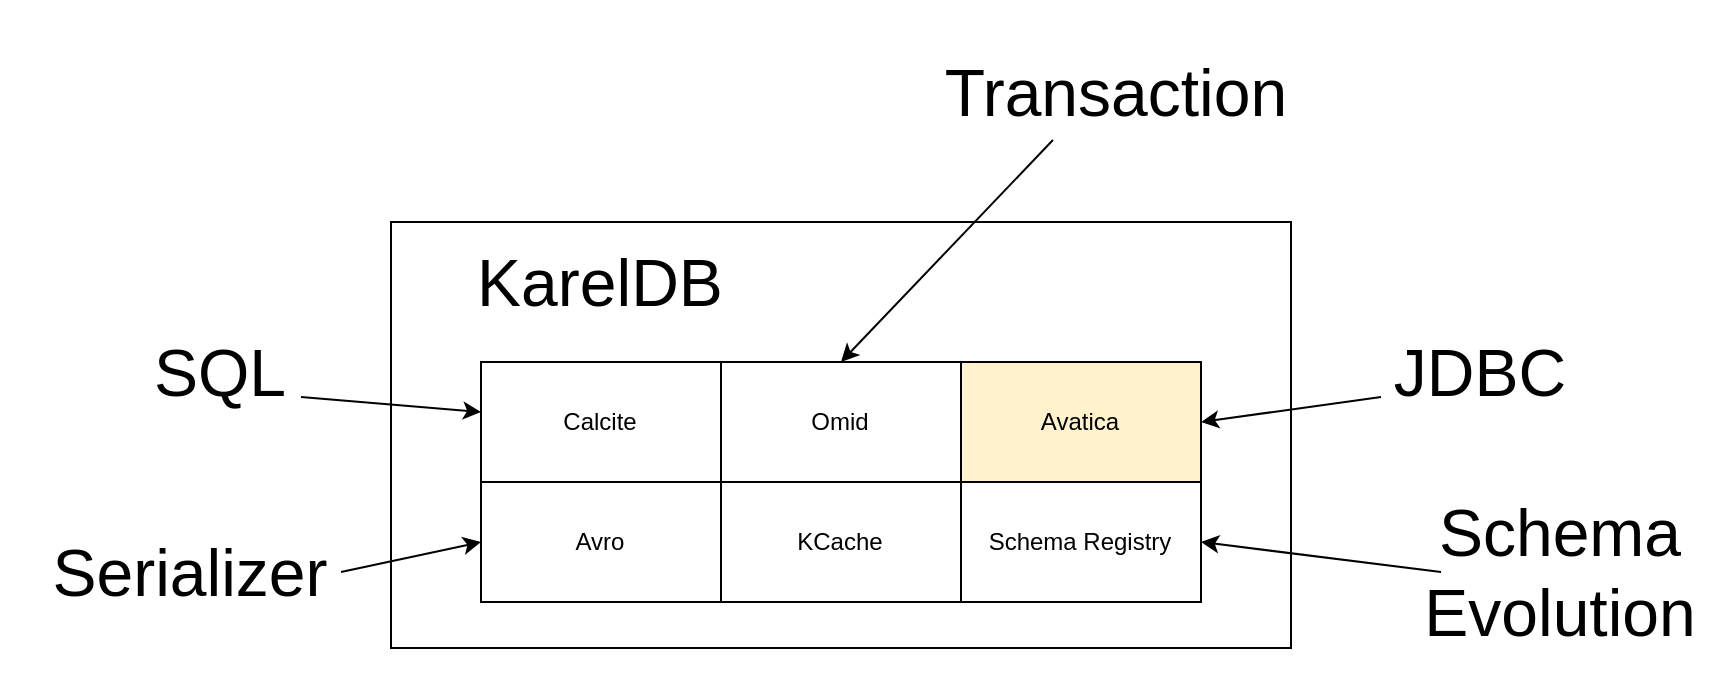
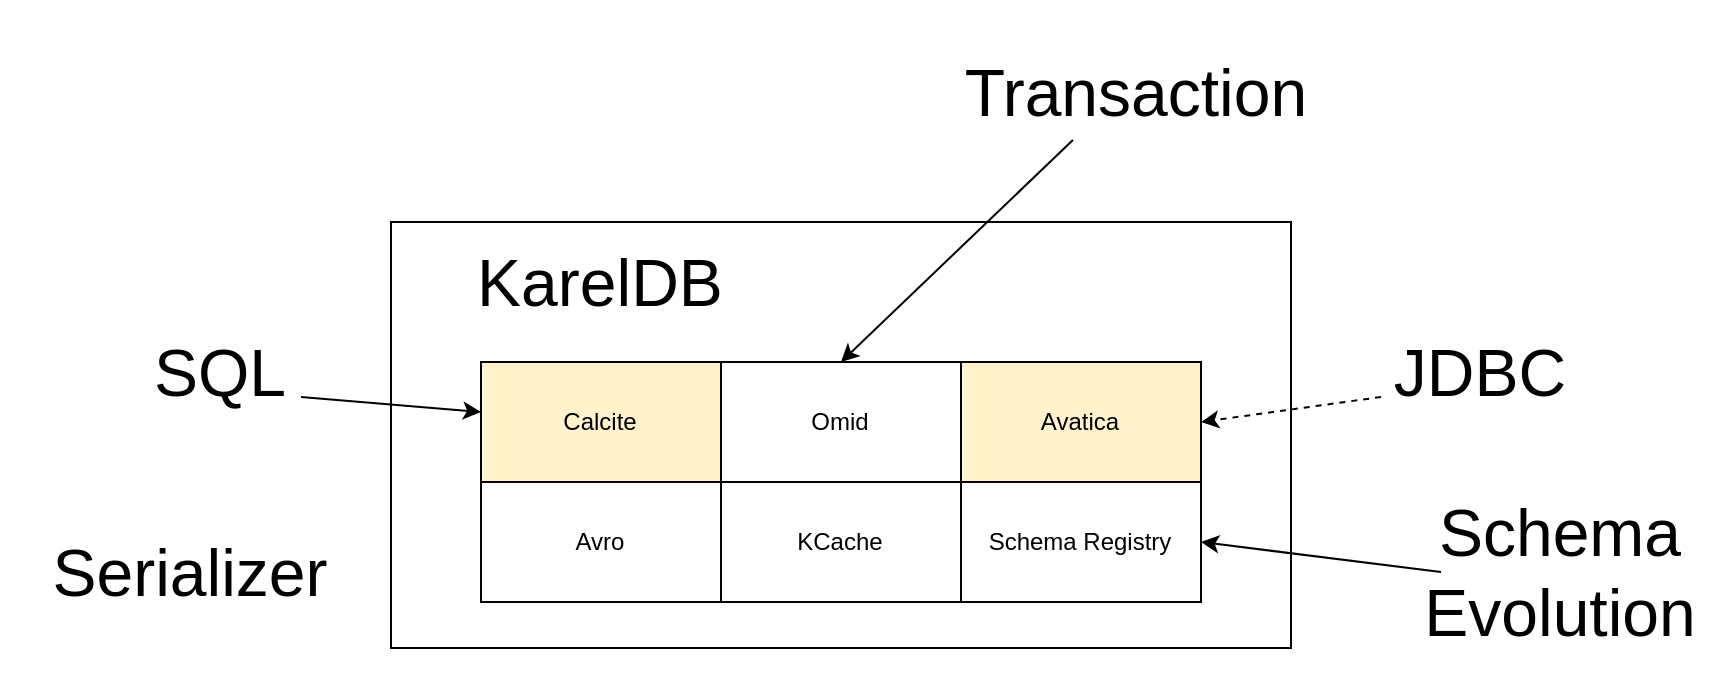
node "Transaction": moved (1117, 92) -> (1137, 92)
edge "JDBC" -> "Avatica": style solid -> dashed
node "Calcite": fillcolor #ffffff -> #fff2cc
edge "Serializer" -> "Avro": removed
